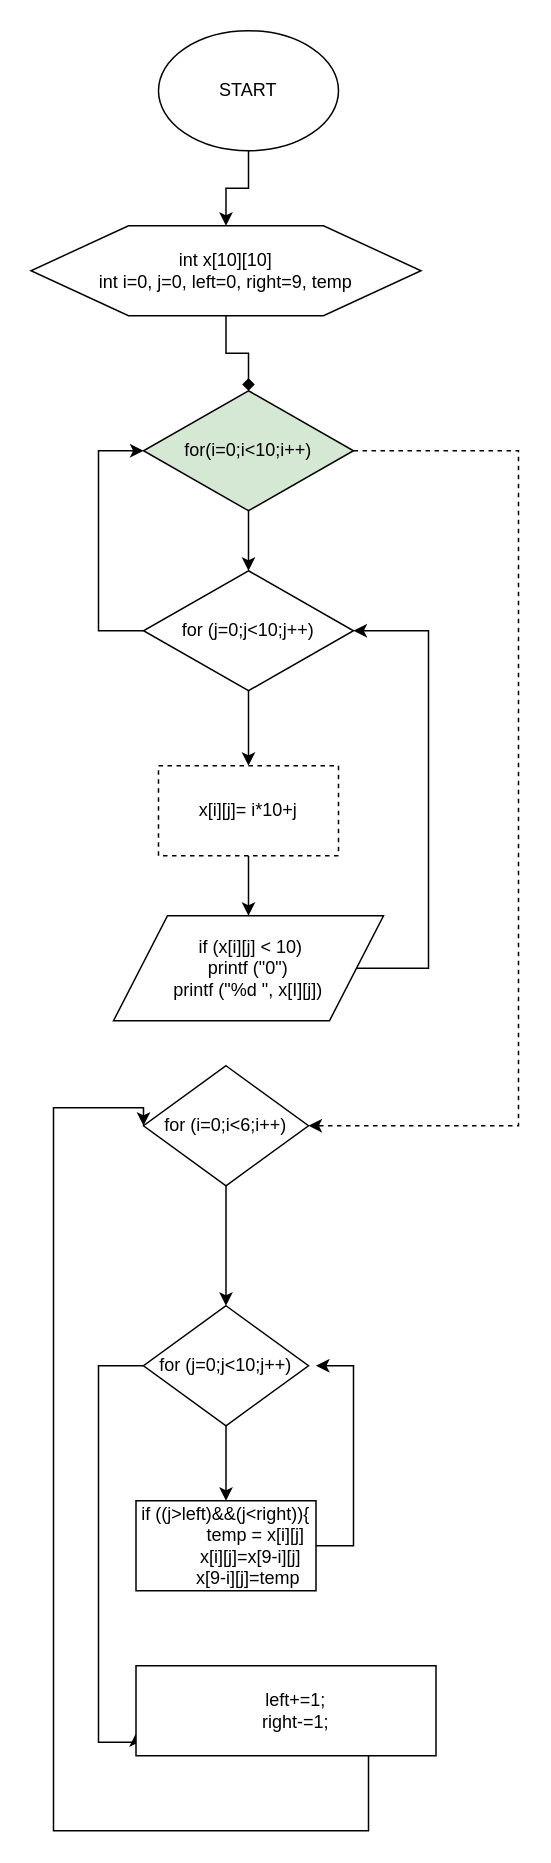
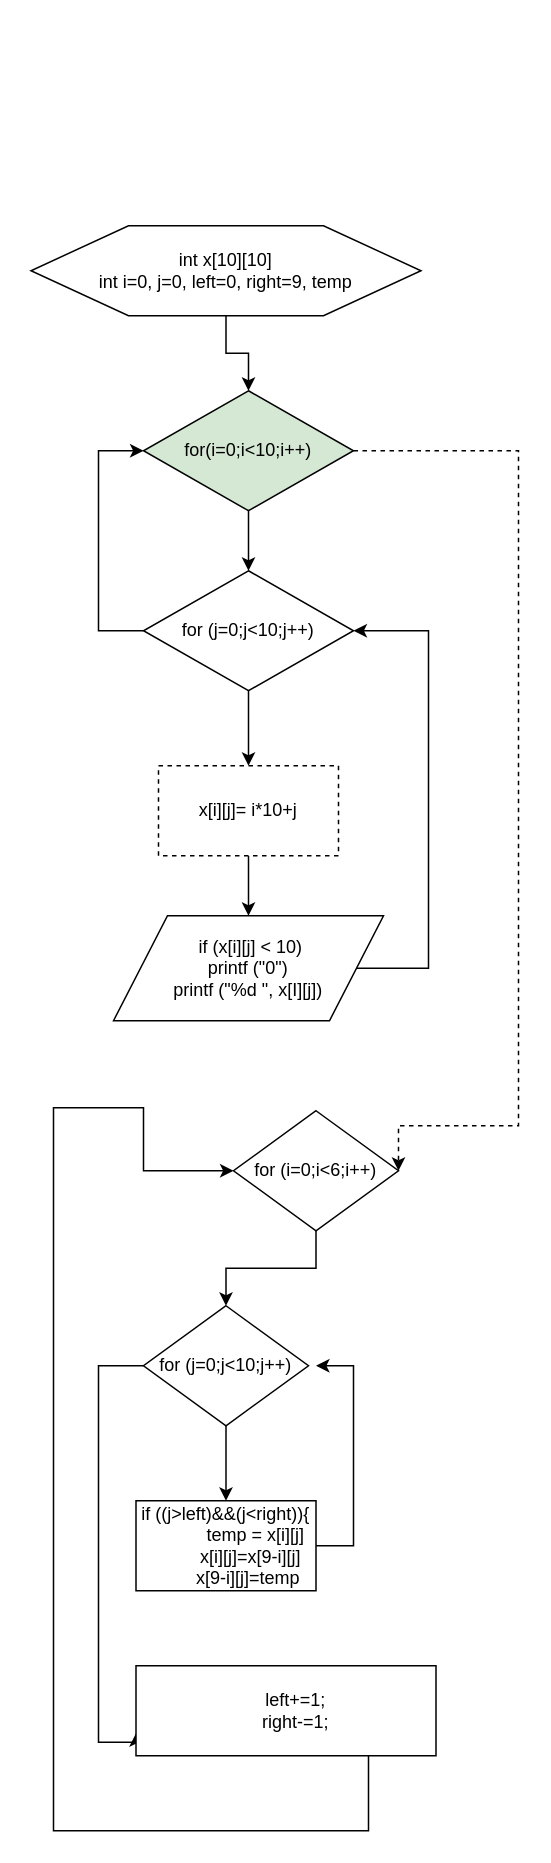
node "START": removed
edge "START" -> "int x[10][10] int i=0, j=0, left=0, right=9, temp": removed
edge "int x[10][10] int i=0, j=0, left=0, right=9, temp" -> "for(i=0;i<10;i++)": arrowhead diamond -> classic
node "for (i=0;i<6;i++)": moved (226, 1126) -> (316, 1171)
